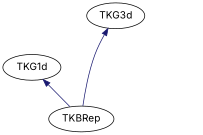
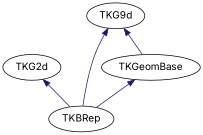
node "TKG3d": label "TKG3d" -> "TKG9d"
node "TKG1d": label "TKG1d" -> "TKG2d"
node "TKGeomBase": added
